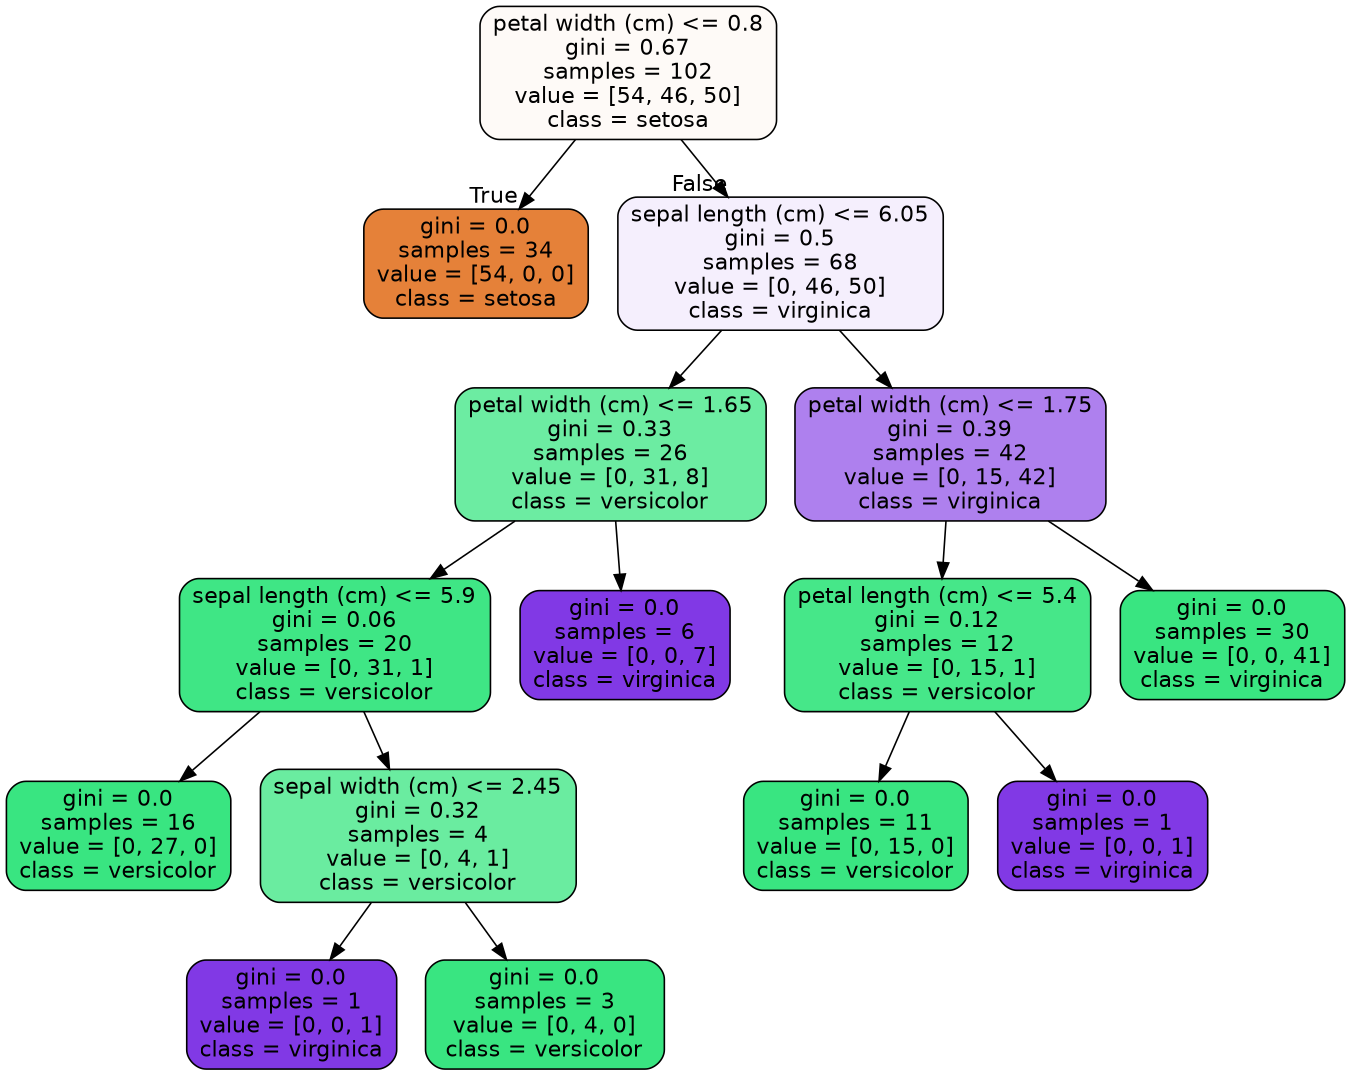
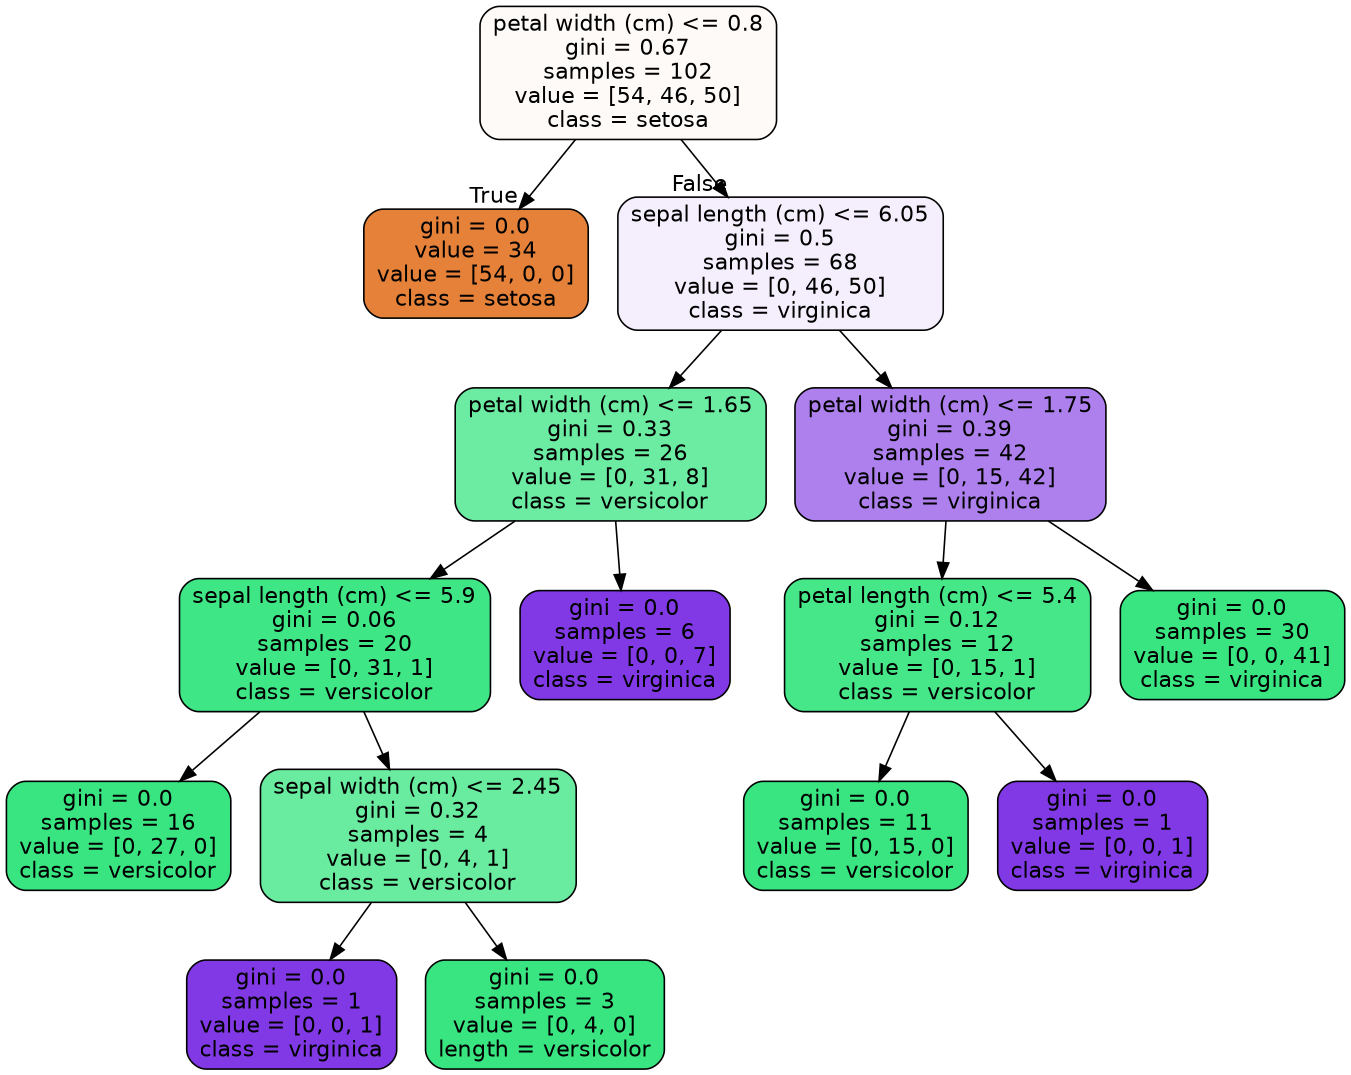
node "gini = 0.0 samples = 34 value = [54, 0, 0] class = setosa": label "gini = 0.0 samples = 34 value = [54, 0, 0] class = setosa" -> "gini = 0.0 value = 34 value = [54, 0, 0] class = setosa"
node "gini = 0.0 samples = 3 value = [0, 4, 0] class = versicolor": label "gini = 0.0 samples = 3 value = [0, 4, 0] class = versicolor" -> "gini = 0.0 samples = 3 value = [0, 4, 0] length = versicolor"
